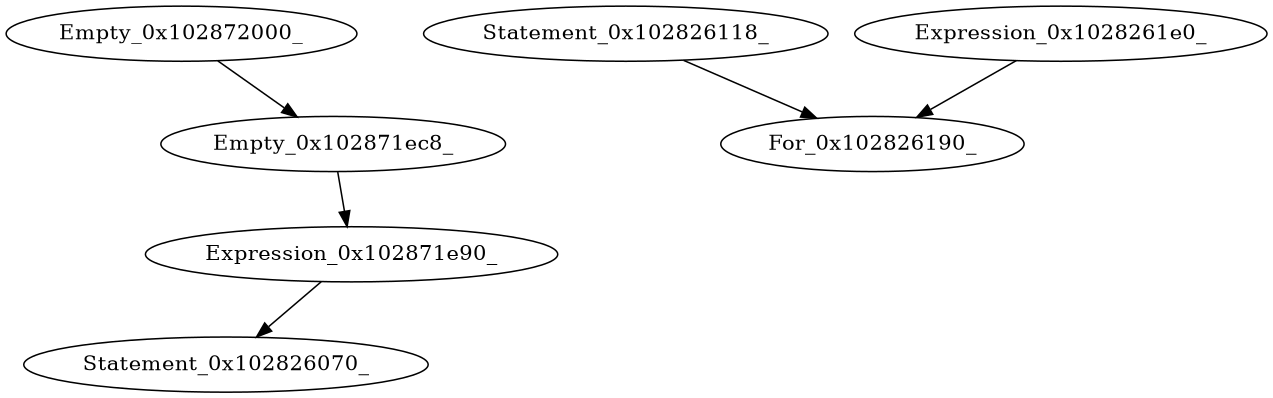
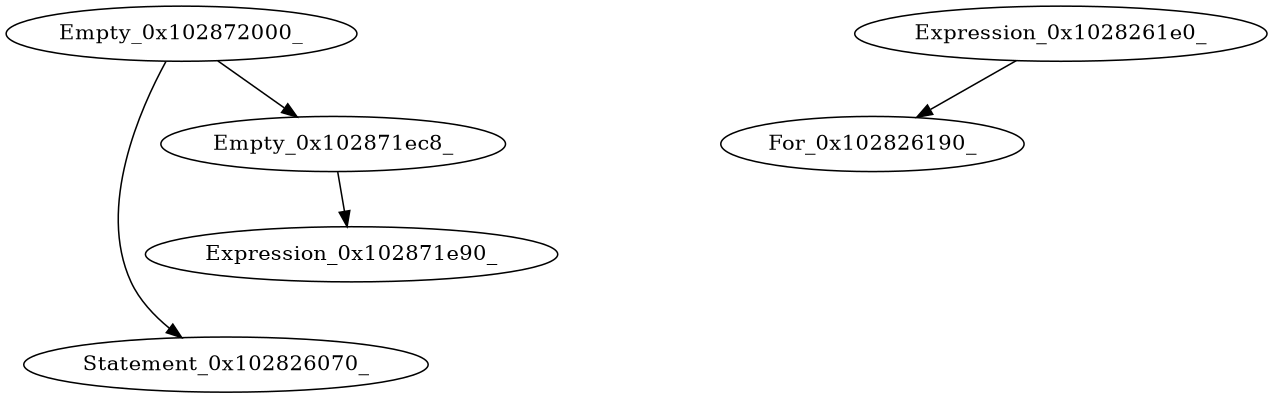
node "Statement_0x102826118_": removed
edge "Expression_0x102871e90_" -> "Statement_0x102826070_": now "Empty_0x102872000_" -> "Statement_0x102826070_"
